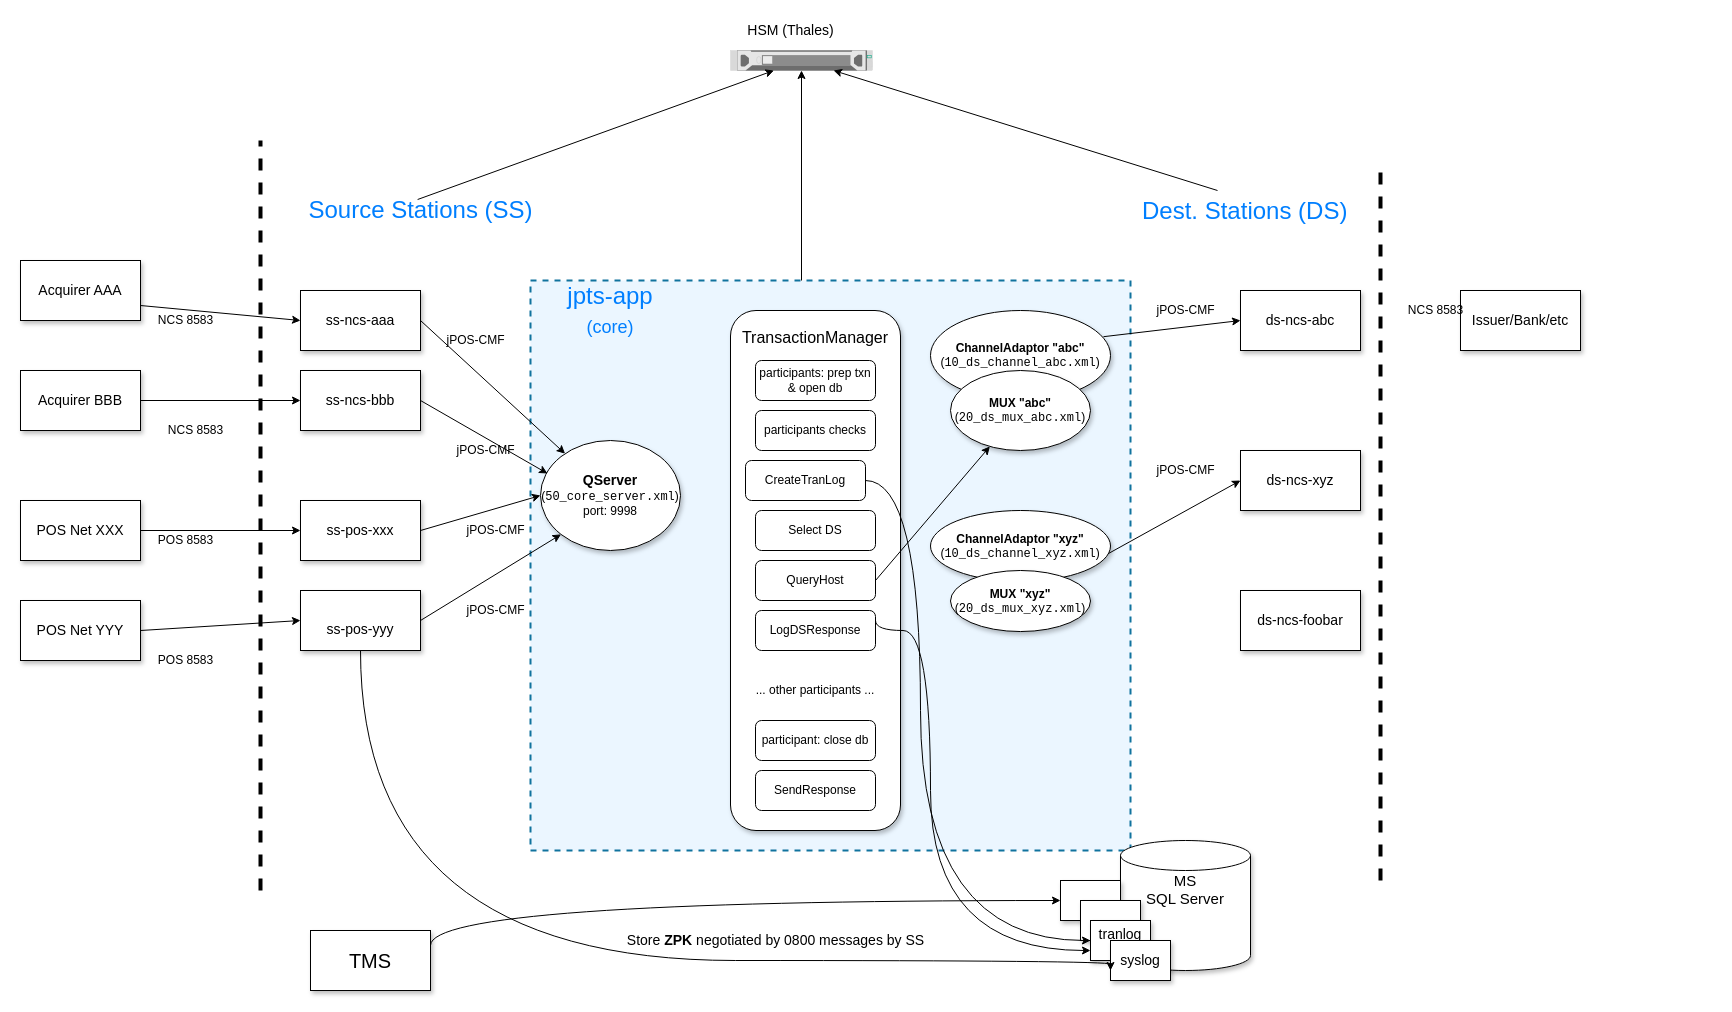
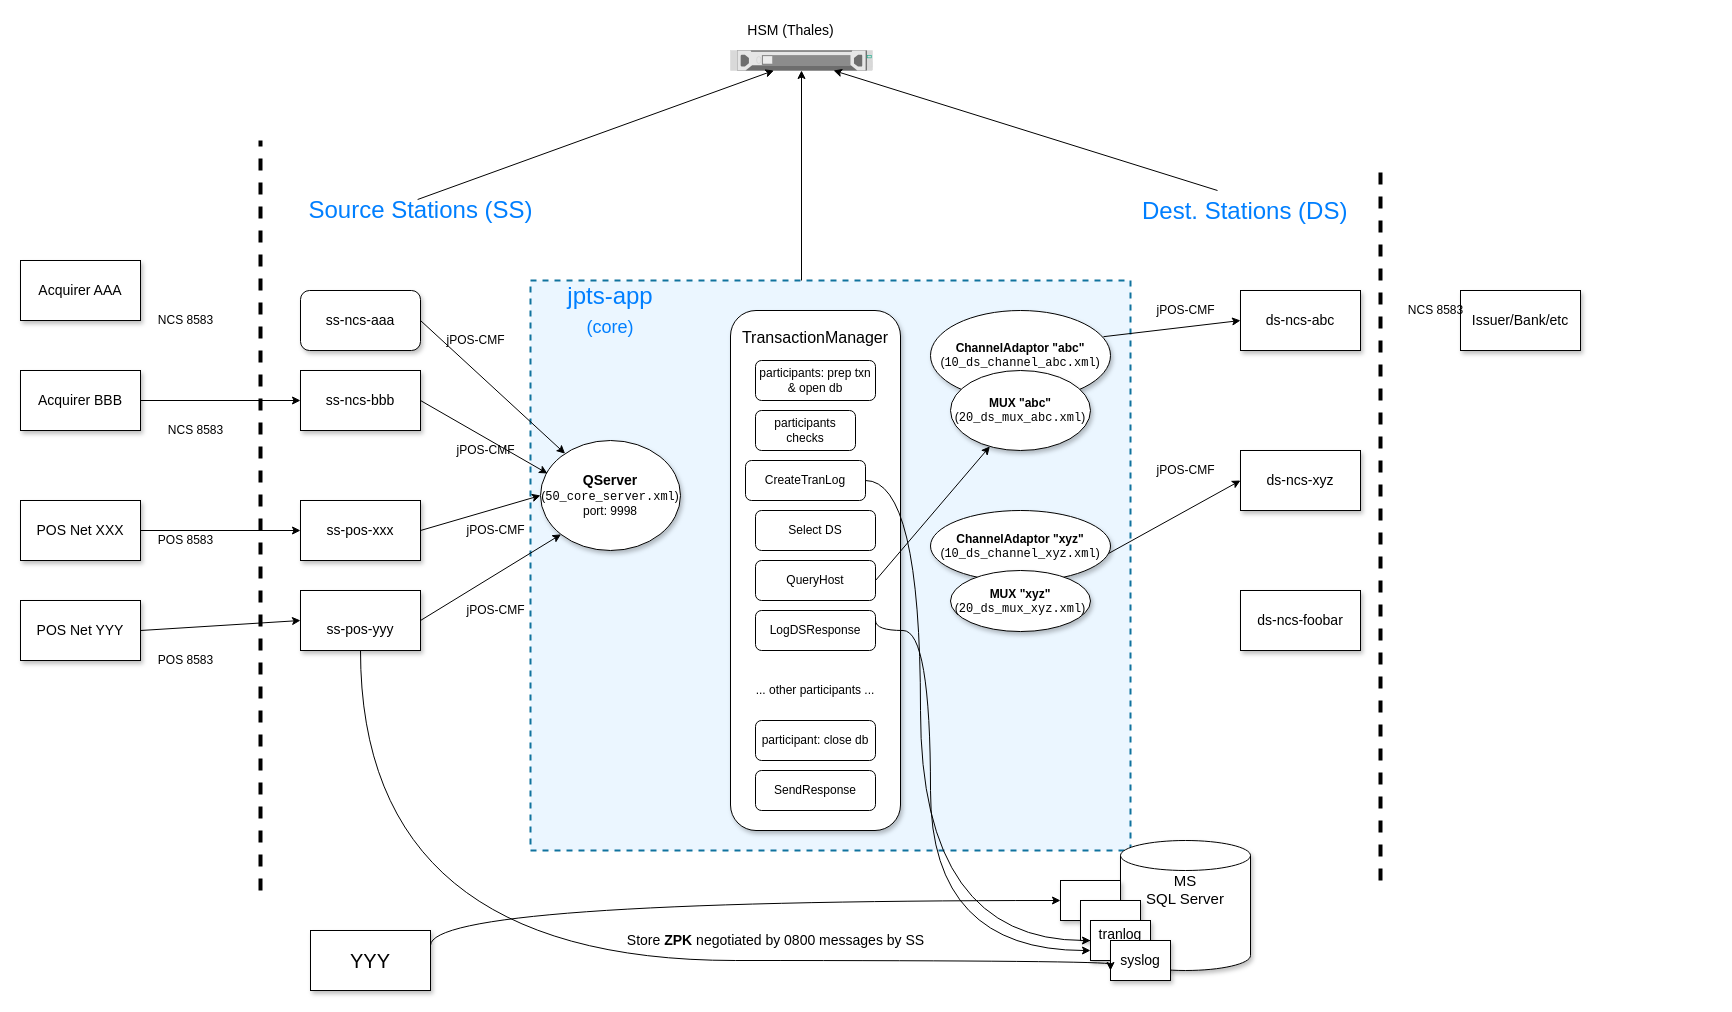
edge "Acquirer AAA" -> "ss-ncs-aaa": removed
node "ss-ncs-aaa": shape rectangle -> rounded rectangle
node "participants checks": size 120x40 -> 100x40
node "TMS": label "TMS" -> "YYY"
